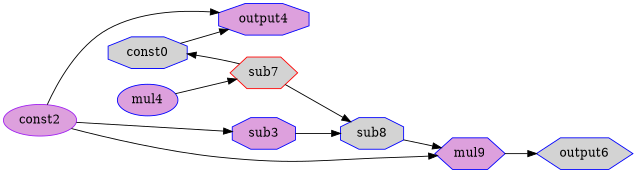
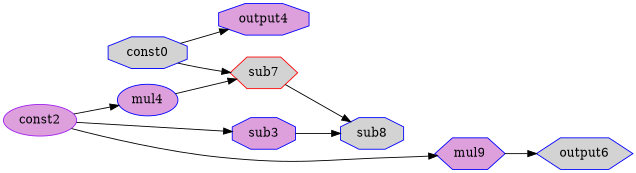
edge "const2" -> "output4": now "const2" -> "mul4"
edge "sub7" -> "const0": reversed
edge "sub8" -> "mul9": removed
